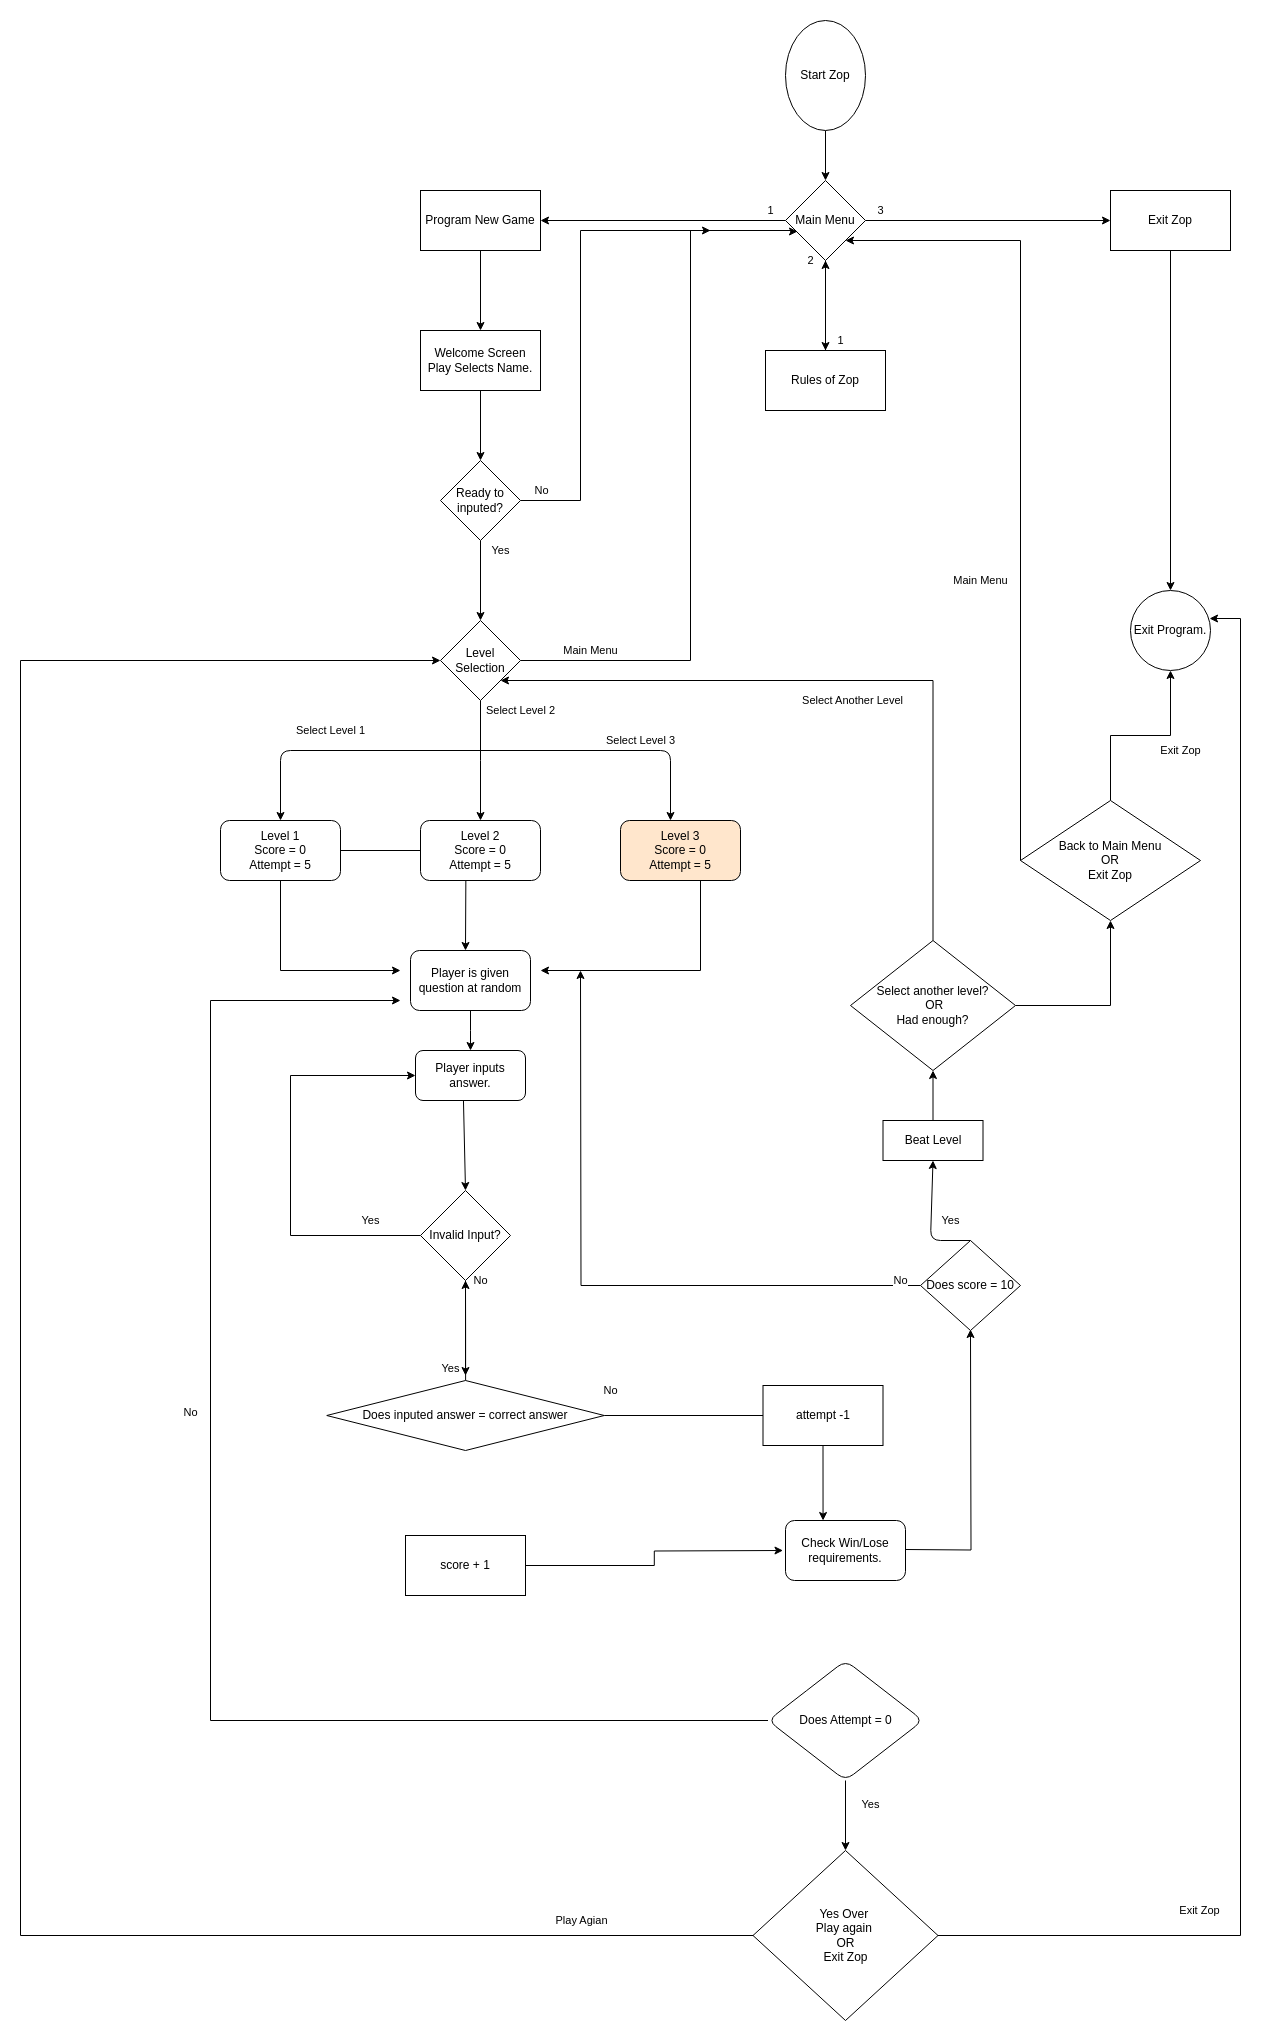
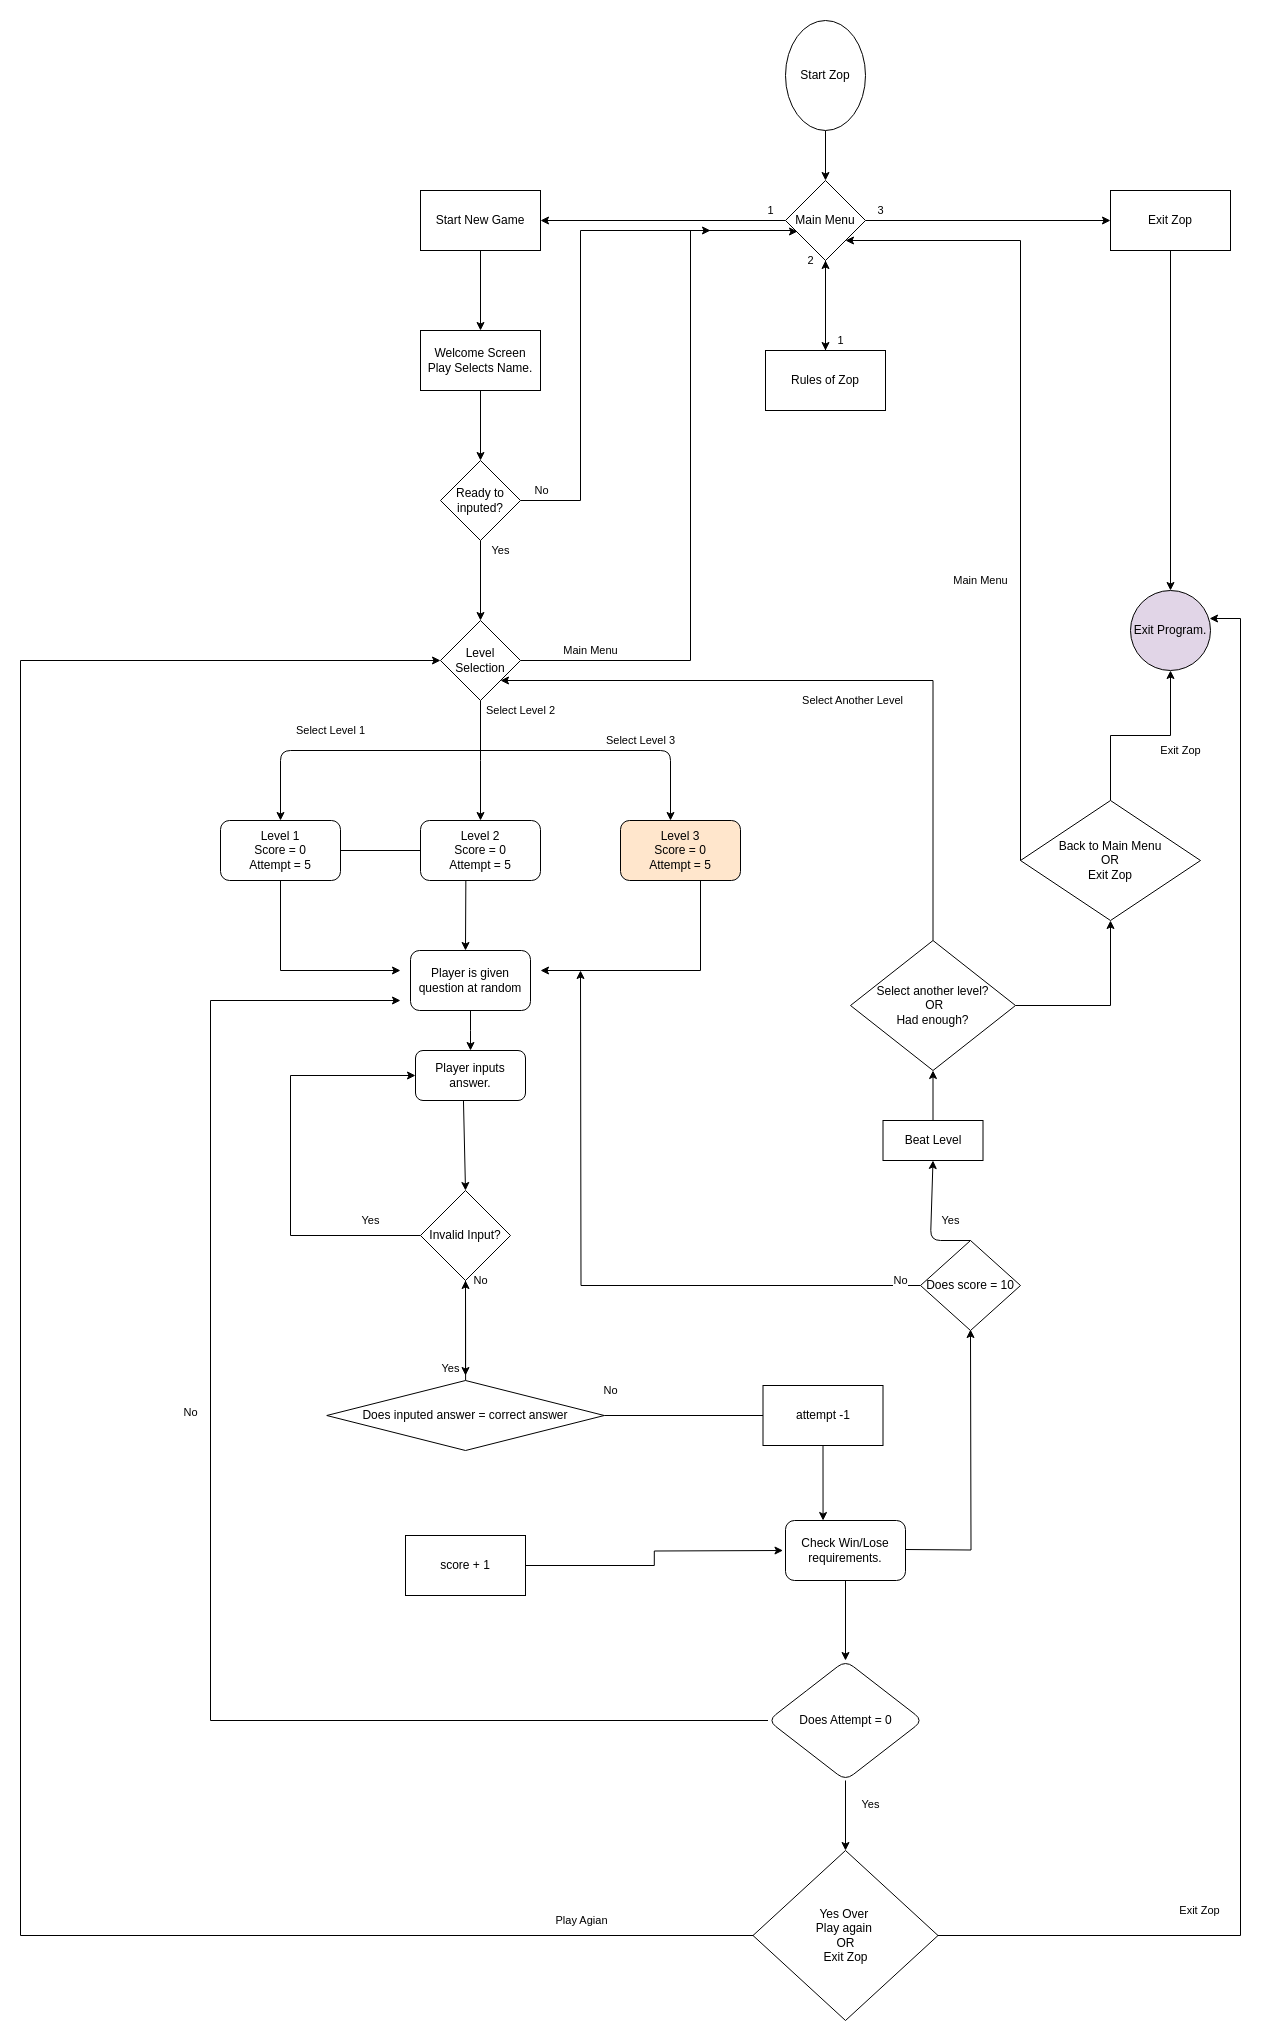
node "Program New Game": label "Program New Game" -> "Start New Game"
node "Exit Program.": fillcolor #ffffff -> #e1d5e7
edge "Check Win/Lose requirements." -> "Does Attempt = 0": added
